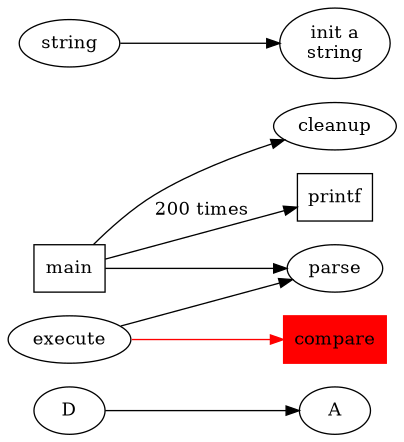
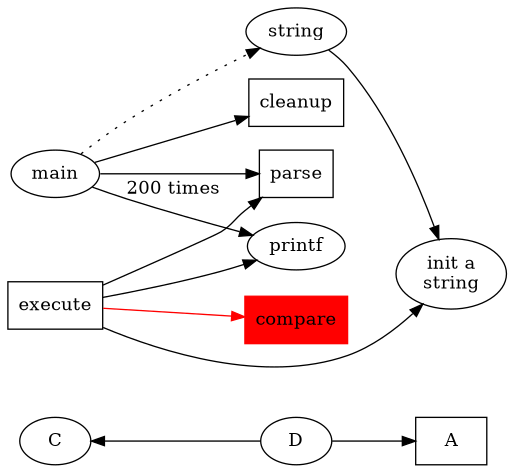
edge "main" -> "string": added
node "cleanup": shape ellipse -> box
node "printf": shape box -> ellipse
node "main": shape box -> ellipse
node "parse": shape ellipse -> box
edge "execute" -> "printf": added
node "execute": shape ellipse -> box
edge "execute" -> "init a string": added
node "A": shape ellipse -> box
node "C": added
